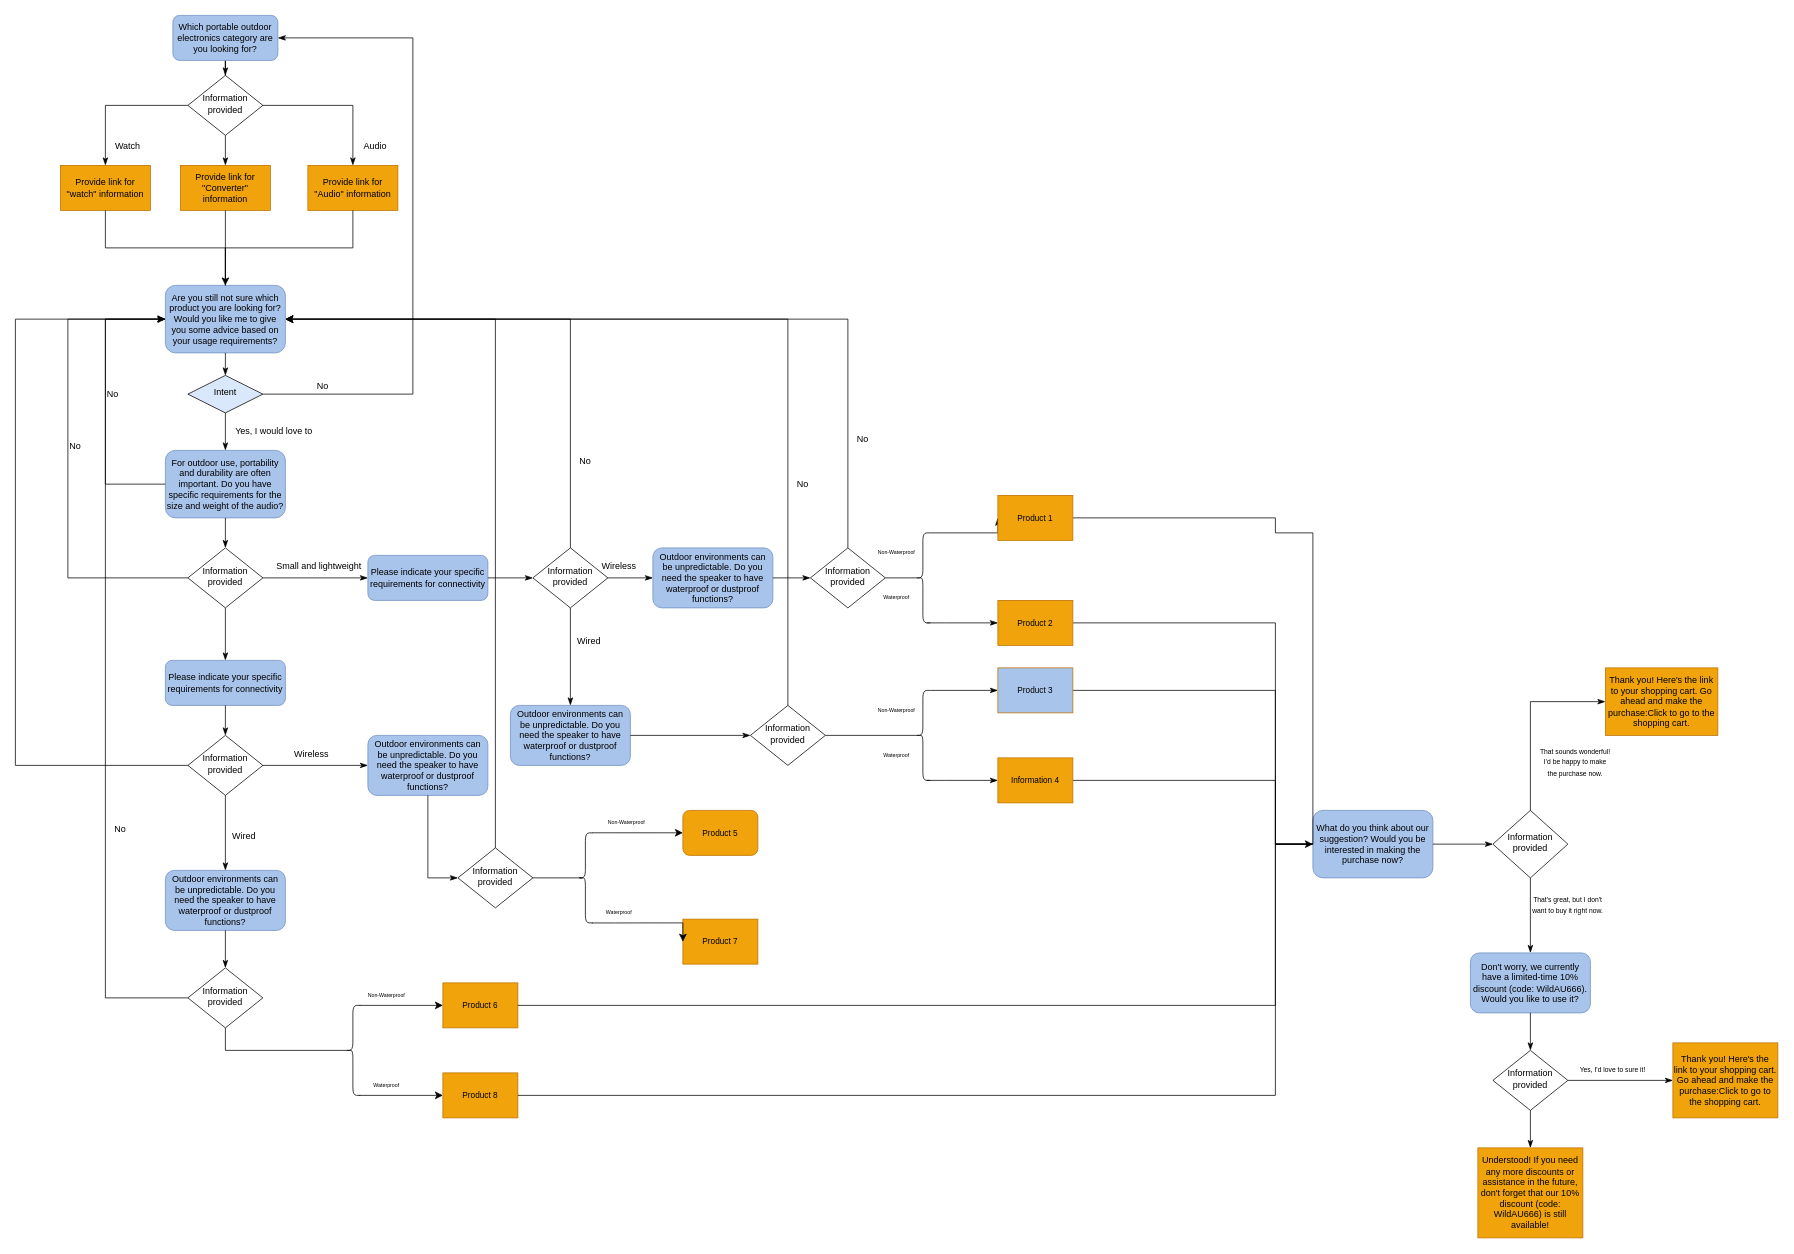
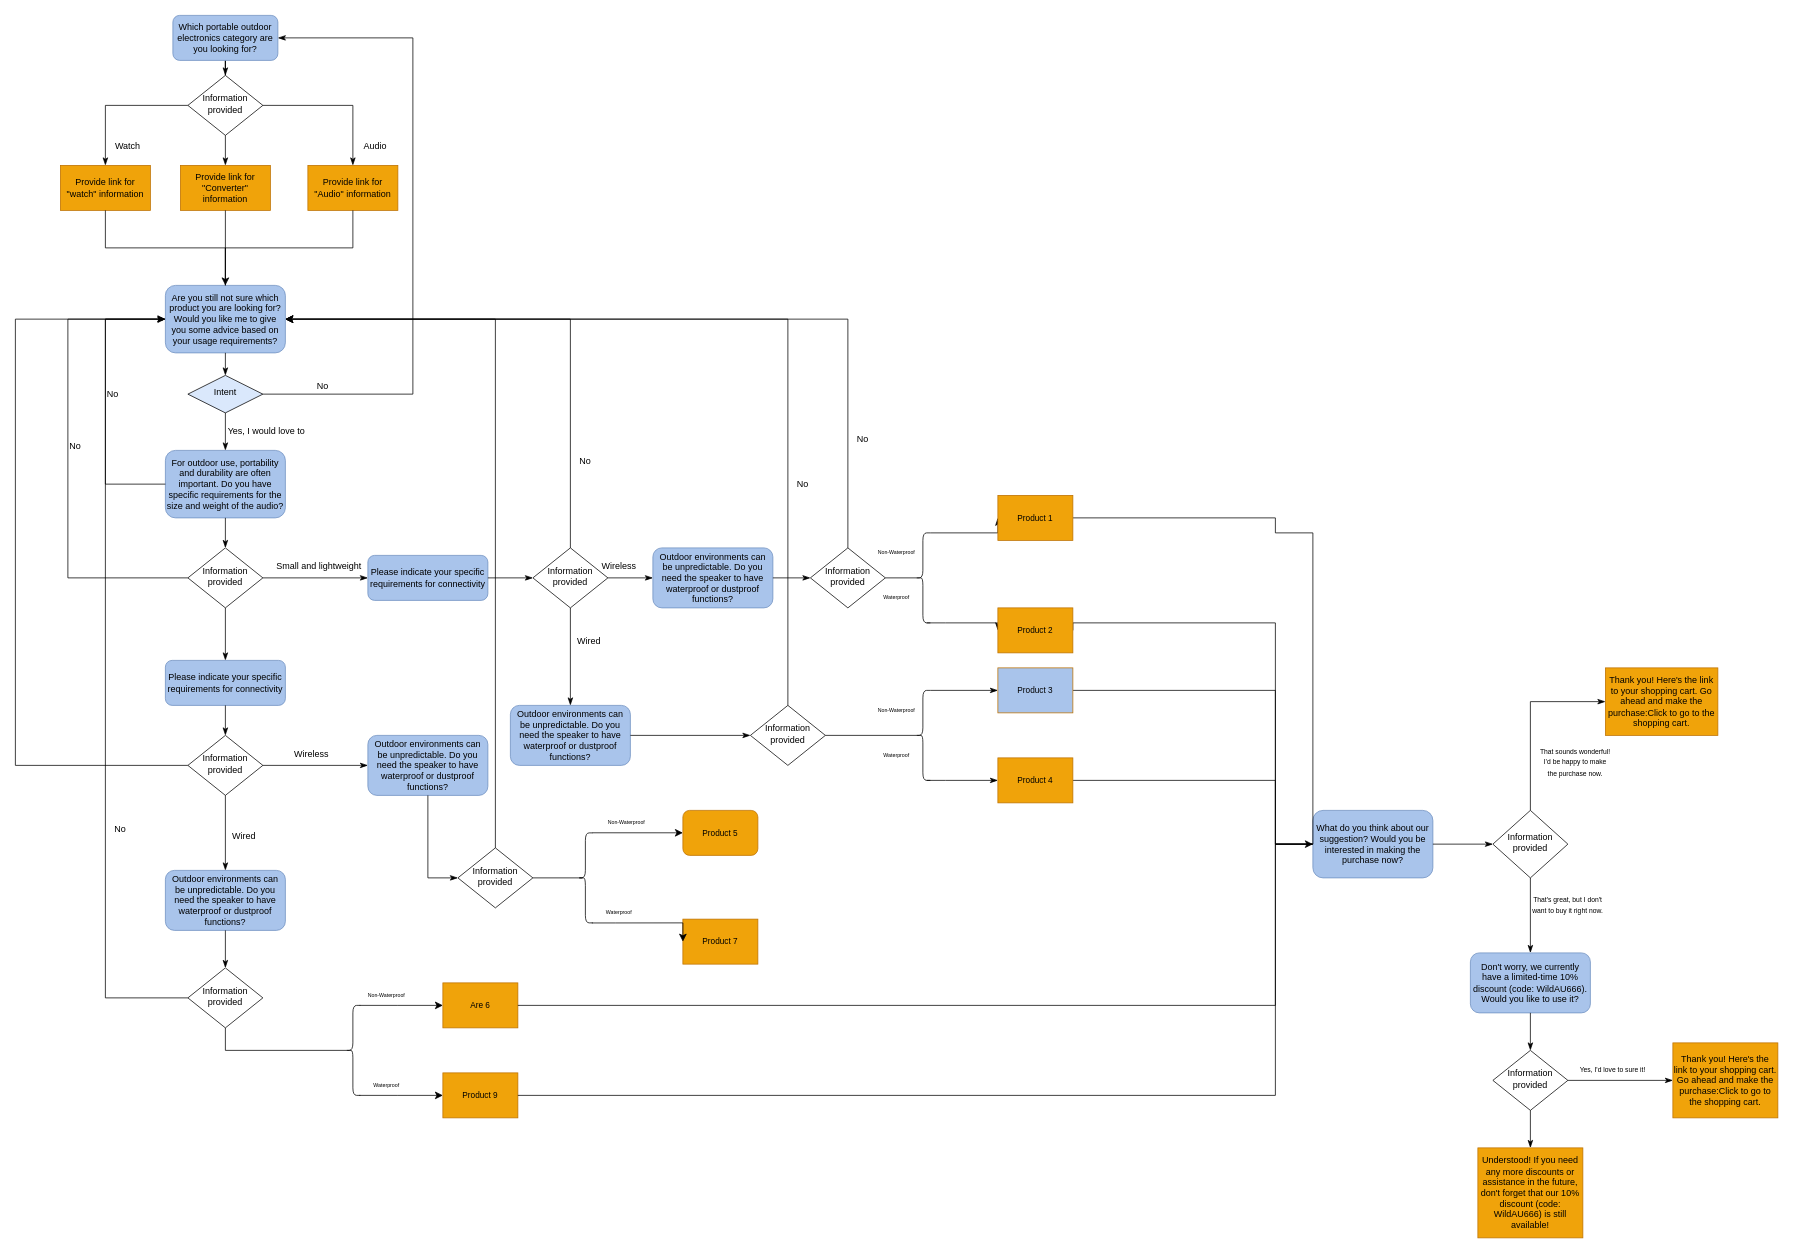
node "Yes, I would love to": moved (274, 432) -> (267, 432)
node "Product 2": moved (1035, 623) -> (1035, 630)
node "Information 4": label "Information 4" -> "Product 4"
node "Product 6": label "Product 6" -> "Are 6"
node "Product 8": label "Product 8" -> "Product 9"
